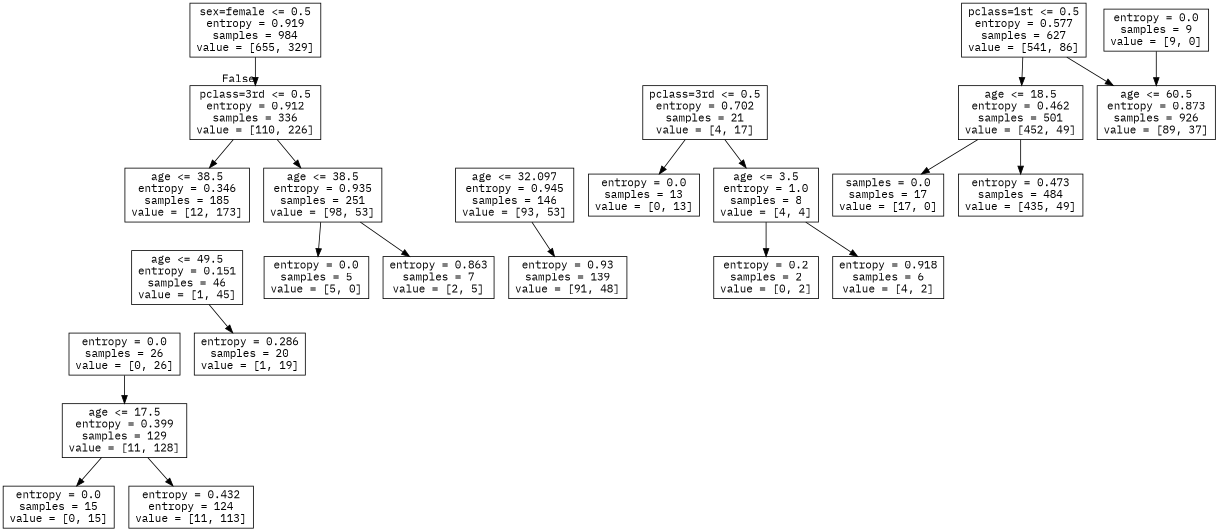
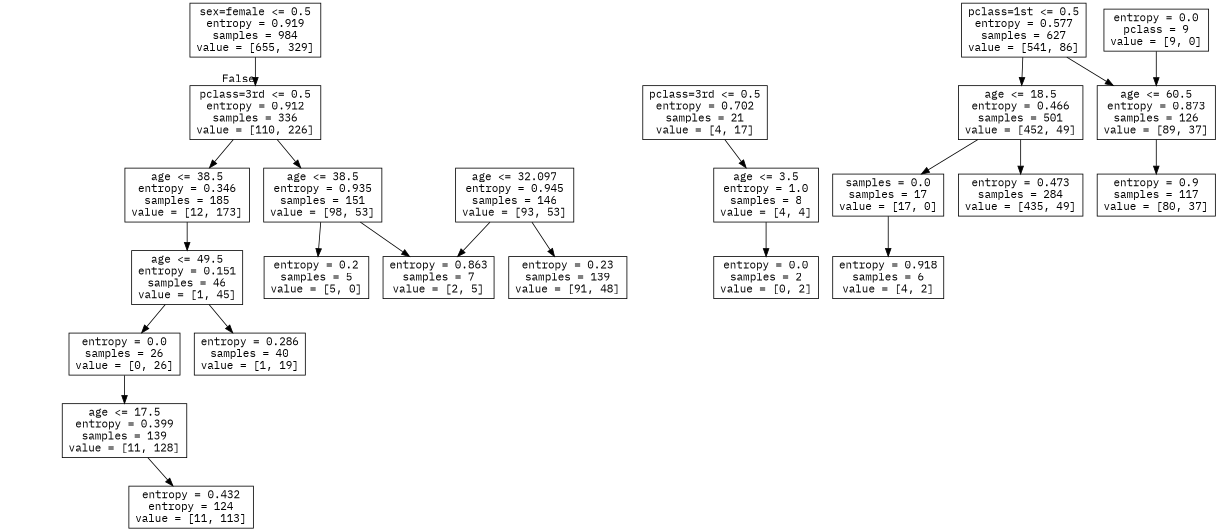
node "entropy = 0.0 samples = 9 value = [9, 0]": label "entropy = 0.0 samples = 9 value = [9, 0]" -> "entropy = 0.0 pclass = 9 value = [9, 0]"
node "age <= 18.5 entropy = 0.462 samples = 501 value = [452, 49]": label "age <= 18.5 entropy = 0.462 samples = 501 value = [452, 49]" -> "age <= 18.5 entropy = 0.466 samples = 501 value = [452, 49]"
node "age <= 60.5 entropy = 0.873 samples = 926 value = [89, 37]": label "age <= 60.5 entropy = 0.873 samples = 926 value = [89, 37]" -> "age <= 60.5 entropy = 0.873 samples = 126 value = [89, 37]"
node "age <= 38.5 entropy = 0.935 samples = 251 value = [98, 53]": label "age <= 38.5 entropy = 0.935 samples = 251 value = [98, 53]" -> "age <= 38.5 entropy = 0.935 samples = 151 value = [98, 53]"
node "entropy = 0.0 samples = 13 value = [0, 13]": removed
node "entropy = 0.473 samples = 484 value = [435, 49]": label "entropy = 0.473 samples = 484 value = [435, 49]" -> "entropy = 0.473 samples = 284 value = [435, 49]"
node "entropy = 0.9 samples = 117 value = [80, 37]": added
edge "age <= 38.5 entropy = 0.346 samples = 185 value = [12, 173]" -> "age <= 49.5 entropy = 0.151 samples = 46 value = [1, 45]": added
edge "age <= 32.097 entropy = 0.945 samples = 146 value = [93, 53]" -> "entropy = 0.863 samples = 7 value = [2, 5]": added
edge "age <= 3.5 entropy = 1.0 samples = 8 value = [4, 4]" -> "entropy = 0.918 samples = 6 value = [4, 2]": now "samples = 0.0 samples = 17 value = [17, 0]" -> "entropy = 0.918 samples = 6 value = [4, 2]"
node "entropy = 0.0 samples = 5 value = [5, 0]": label "entropy = 0.0 samples = 5 value = [5, 0]" -> "entropy = 0.2 samples = 5 value = [5, 0]"
node "entropy = 0.93 samples = 139 value = [91, 48]": label "entropy = 0.93 samples = 139 value = [91, 48]" -> "entropy = 0.23 samples = 139 value = [91, 48]"
node "entropy = 0.2 samples = 2 value = [0, 2]": label "entropy = 0.2 samples = 2 value = [0, 2]" -> "entropy = 0.0 samples = 2 value = [0, 2]"
edge "age <= 49.5 entropy = 0.151 samples = 46 value = [1, 45]" -> "entropy = 0.0 samples = 26 value = [0, 26]": added
node "entropy = 0.286 samples = 20 value = [1, 19]": label "entropy = 0.286 samples = 20 value = [1, 19]" -> "entropy = 0.286 samples = 40 value = [1, 19]"
node "age <= 17.5 entropy = 0.399 samples = 129 value = [11, 128]": label "age <= 17.5 entropy = 0.399 samples = 129 value = [11, 128]" -> "age <= 17.5 entropy = 0.399 samples = 139 value = [11, 128]"
node "entropy = 0.0 samples = 15 value = [0, 15]": removed
